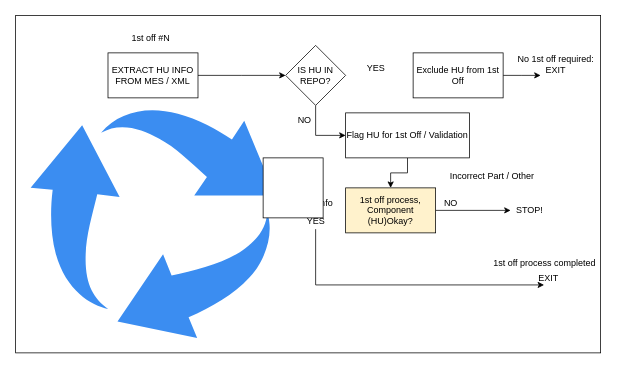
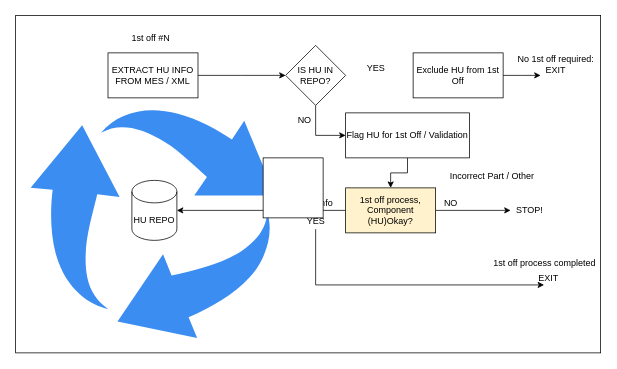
node "HU REPO": added
edge "1st off process, Component (HU)Okay?" -> "HU REPO": added
